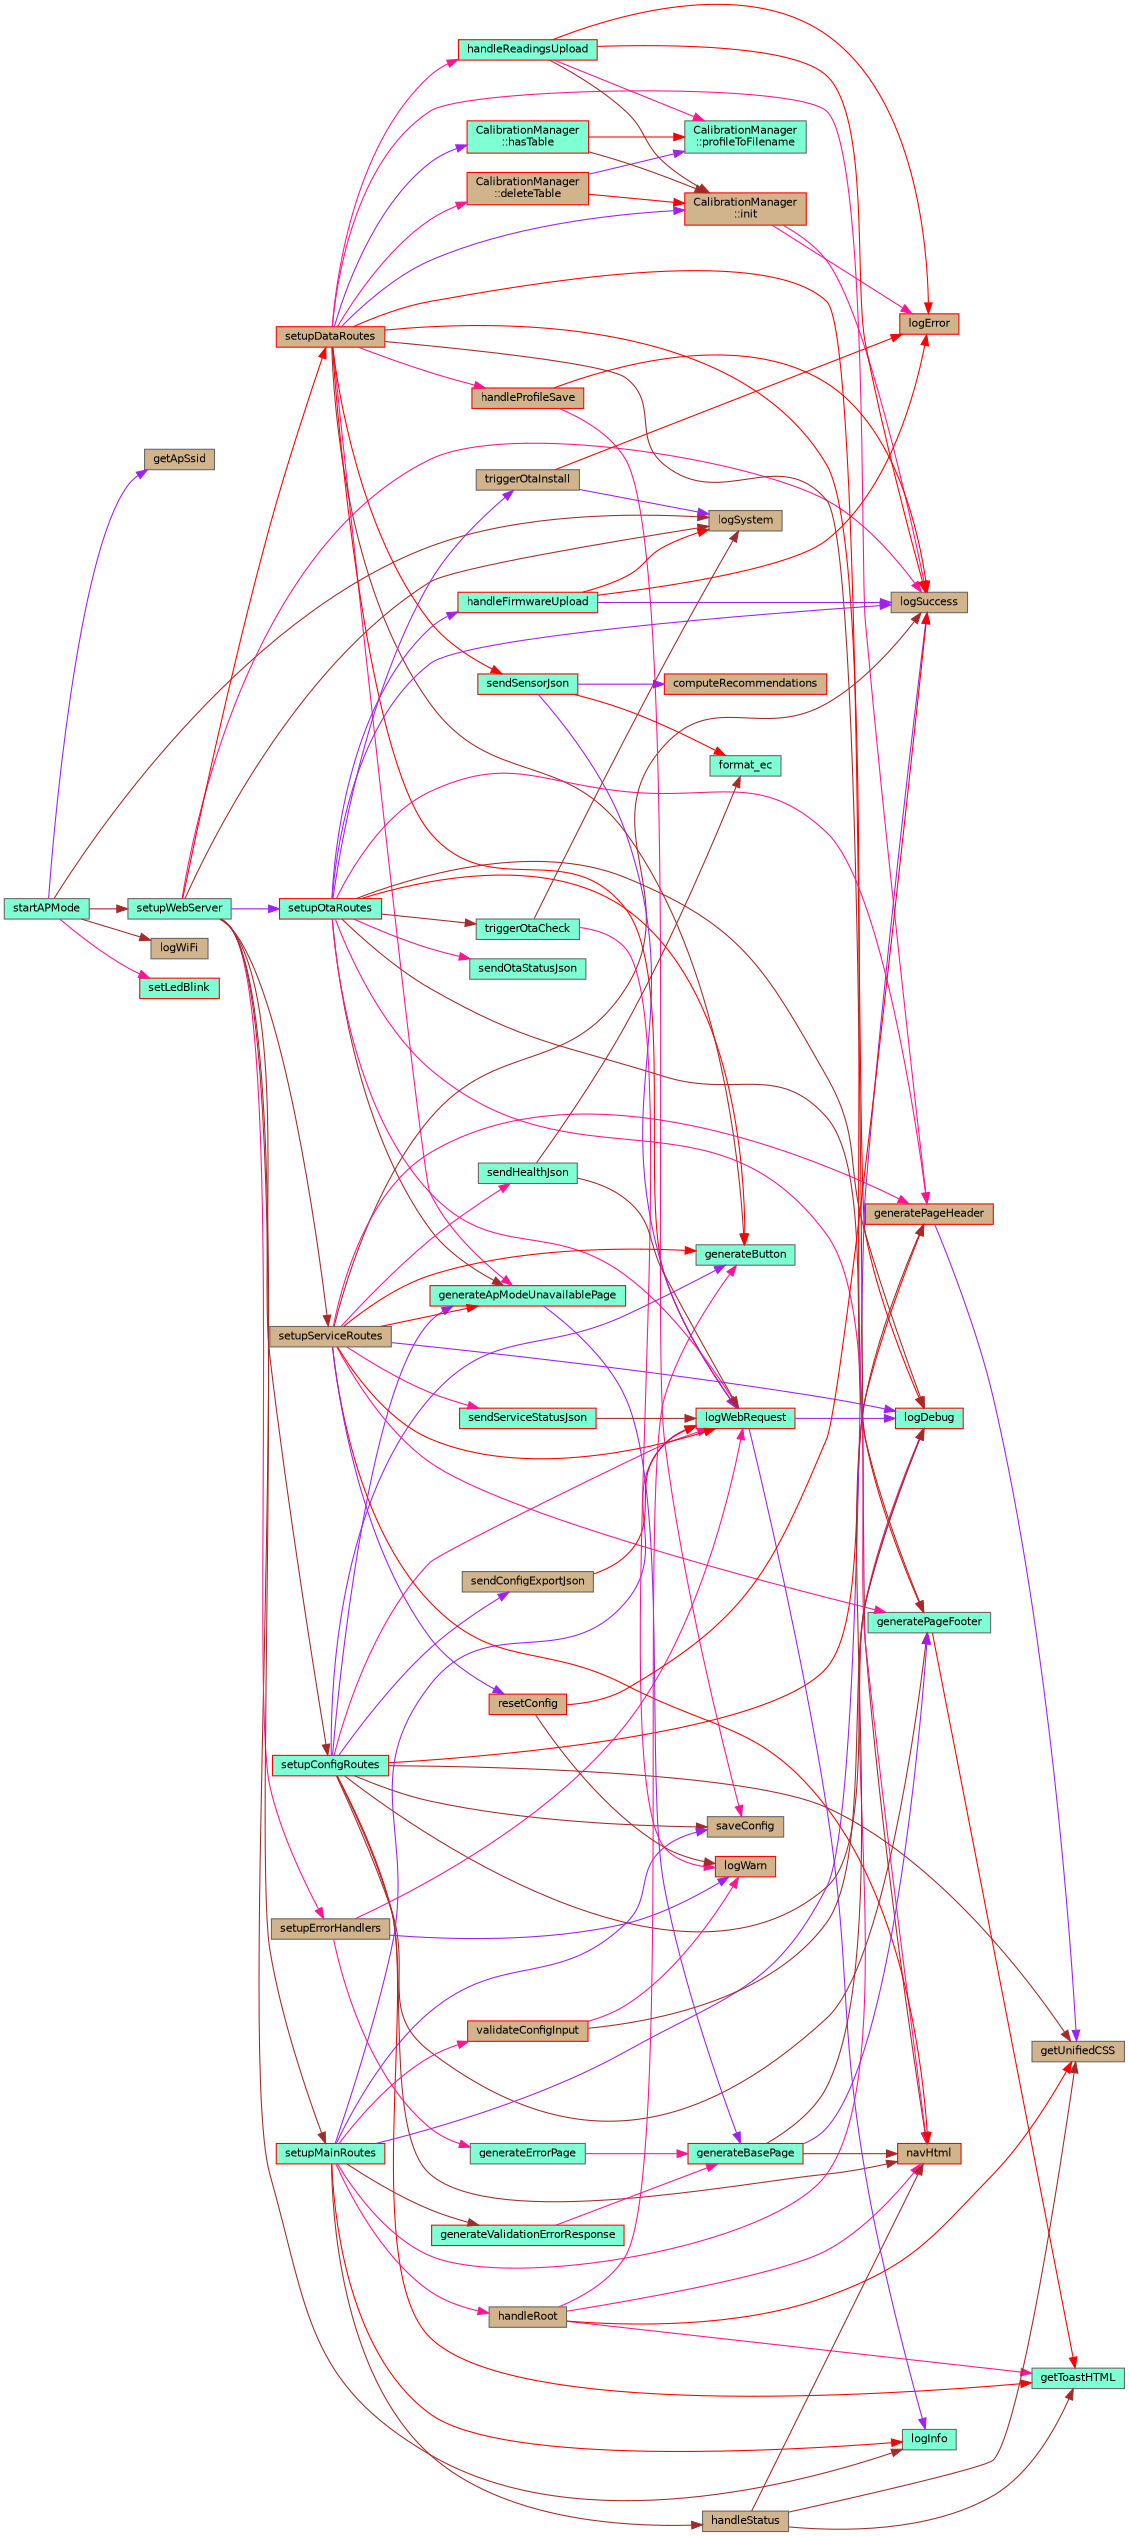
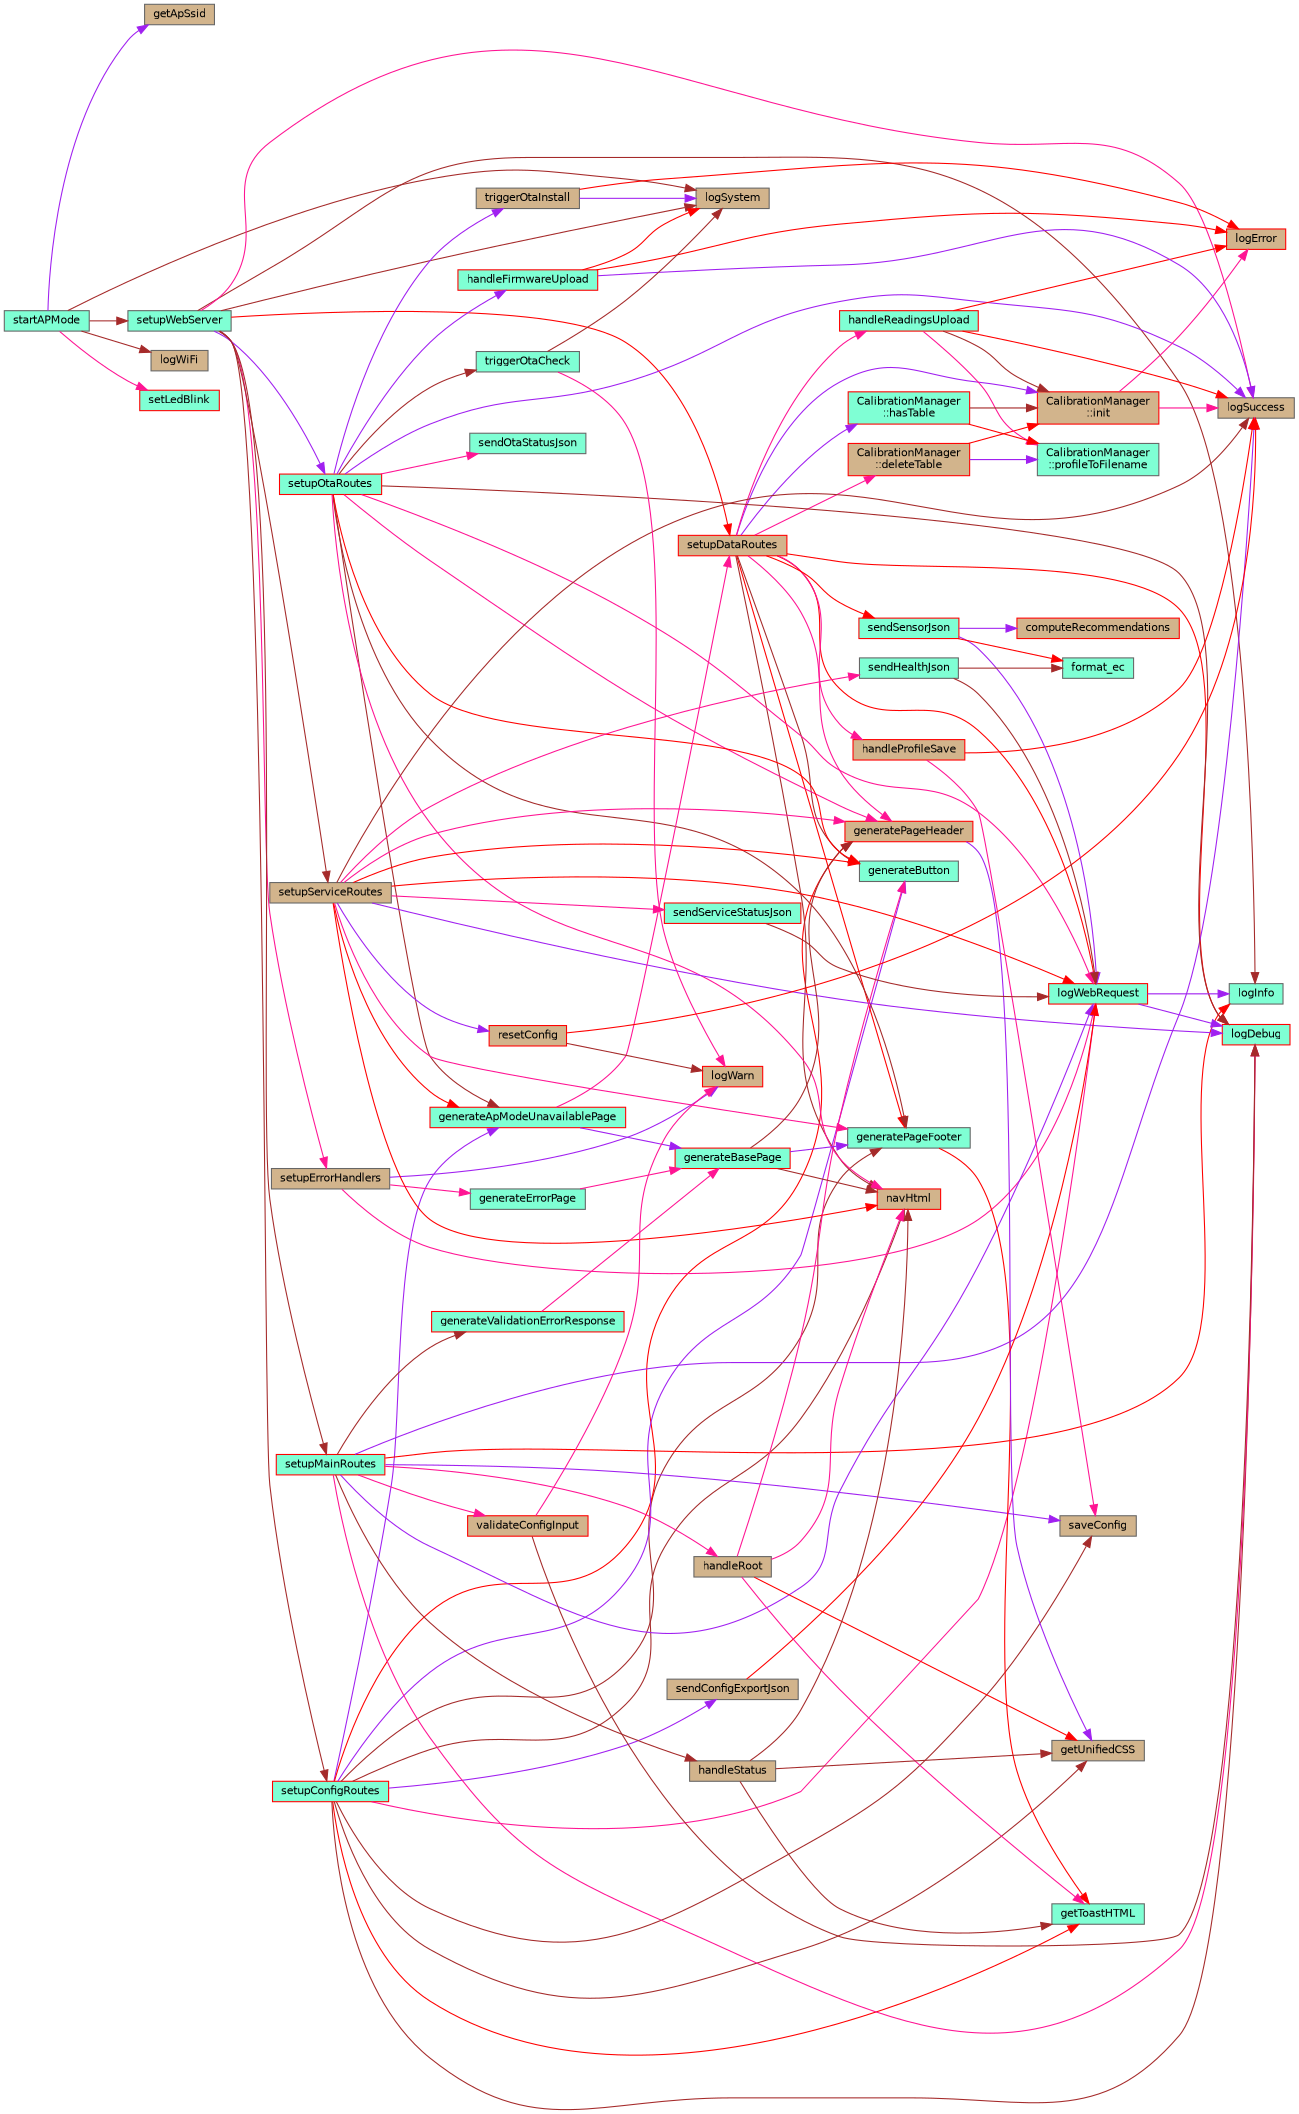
edge "setupDataRoutes" -> "generateApModeUnavailablePage": reversed
